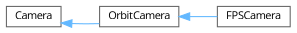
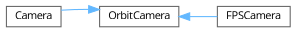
edge "OrbitCamera" -> "Camera": reversed
